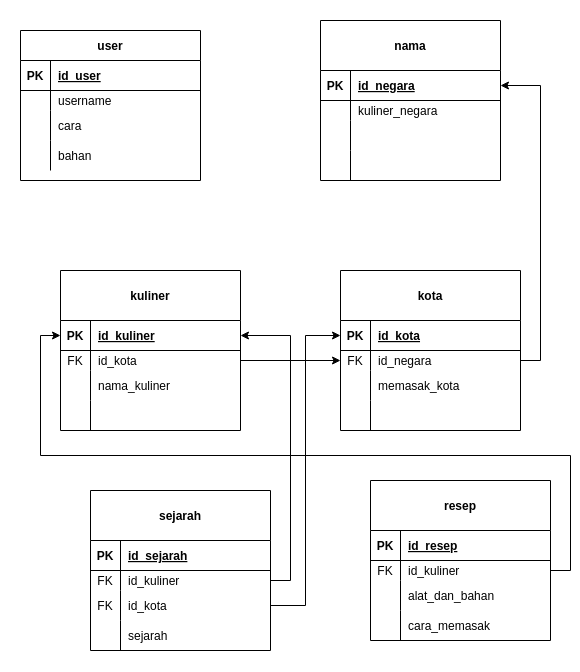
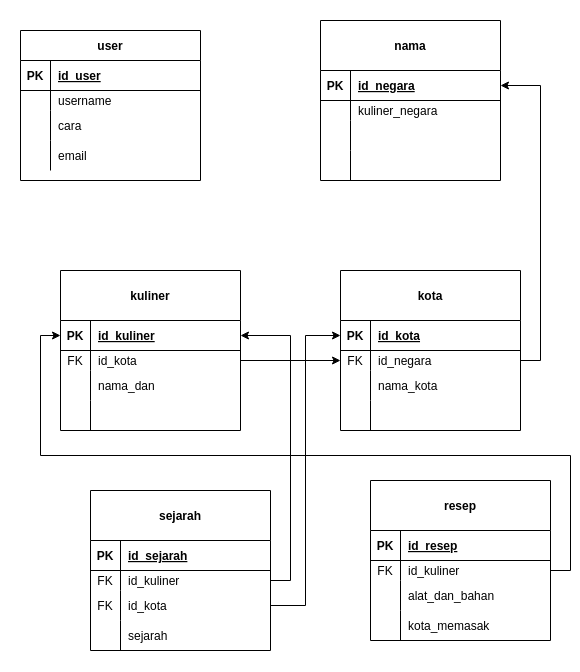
node "bahan": label "bahan" -> "email"
node "nama_kuliner": label "nama_kuliner" -> "nama_dan"
node "memasak_kota": label "memasak_kota" -> "nama_kota"
node "cara_memasak": label "cara_memasak" -> "kota_memasak"
